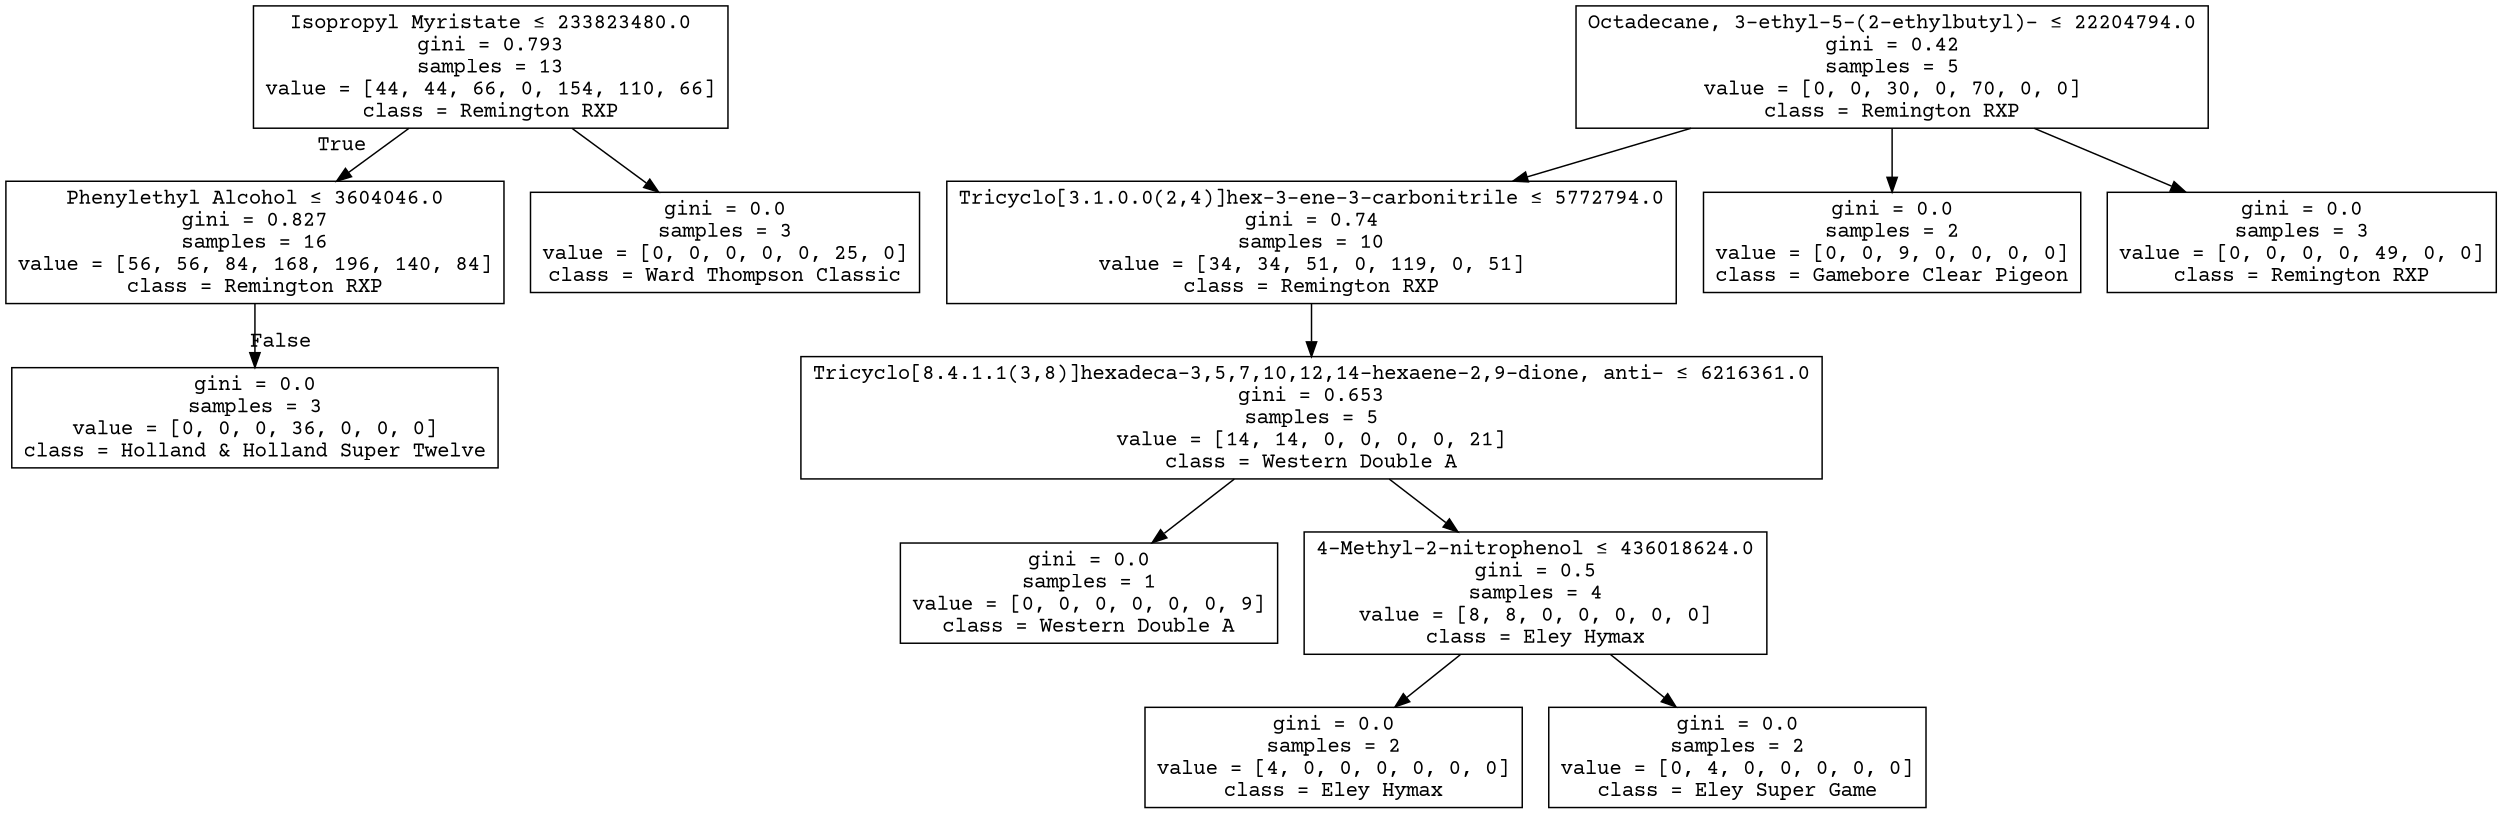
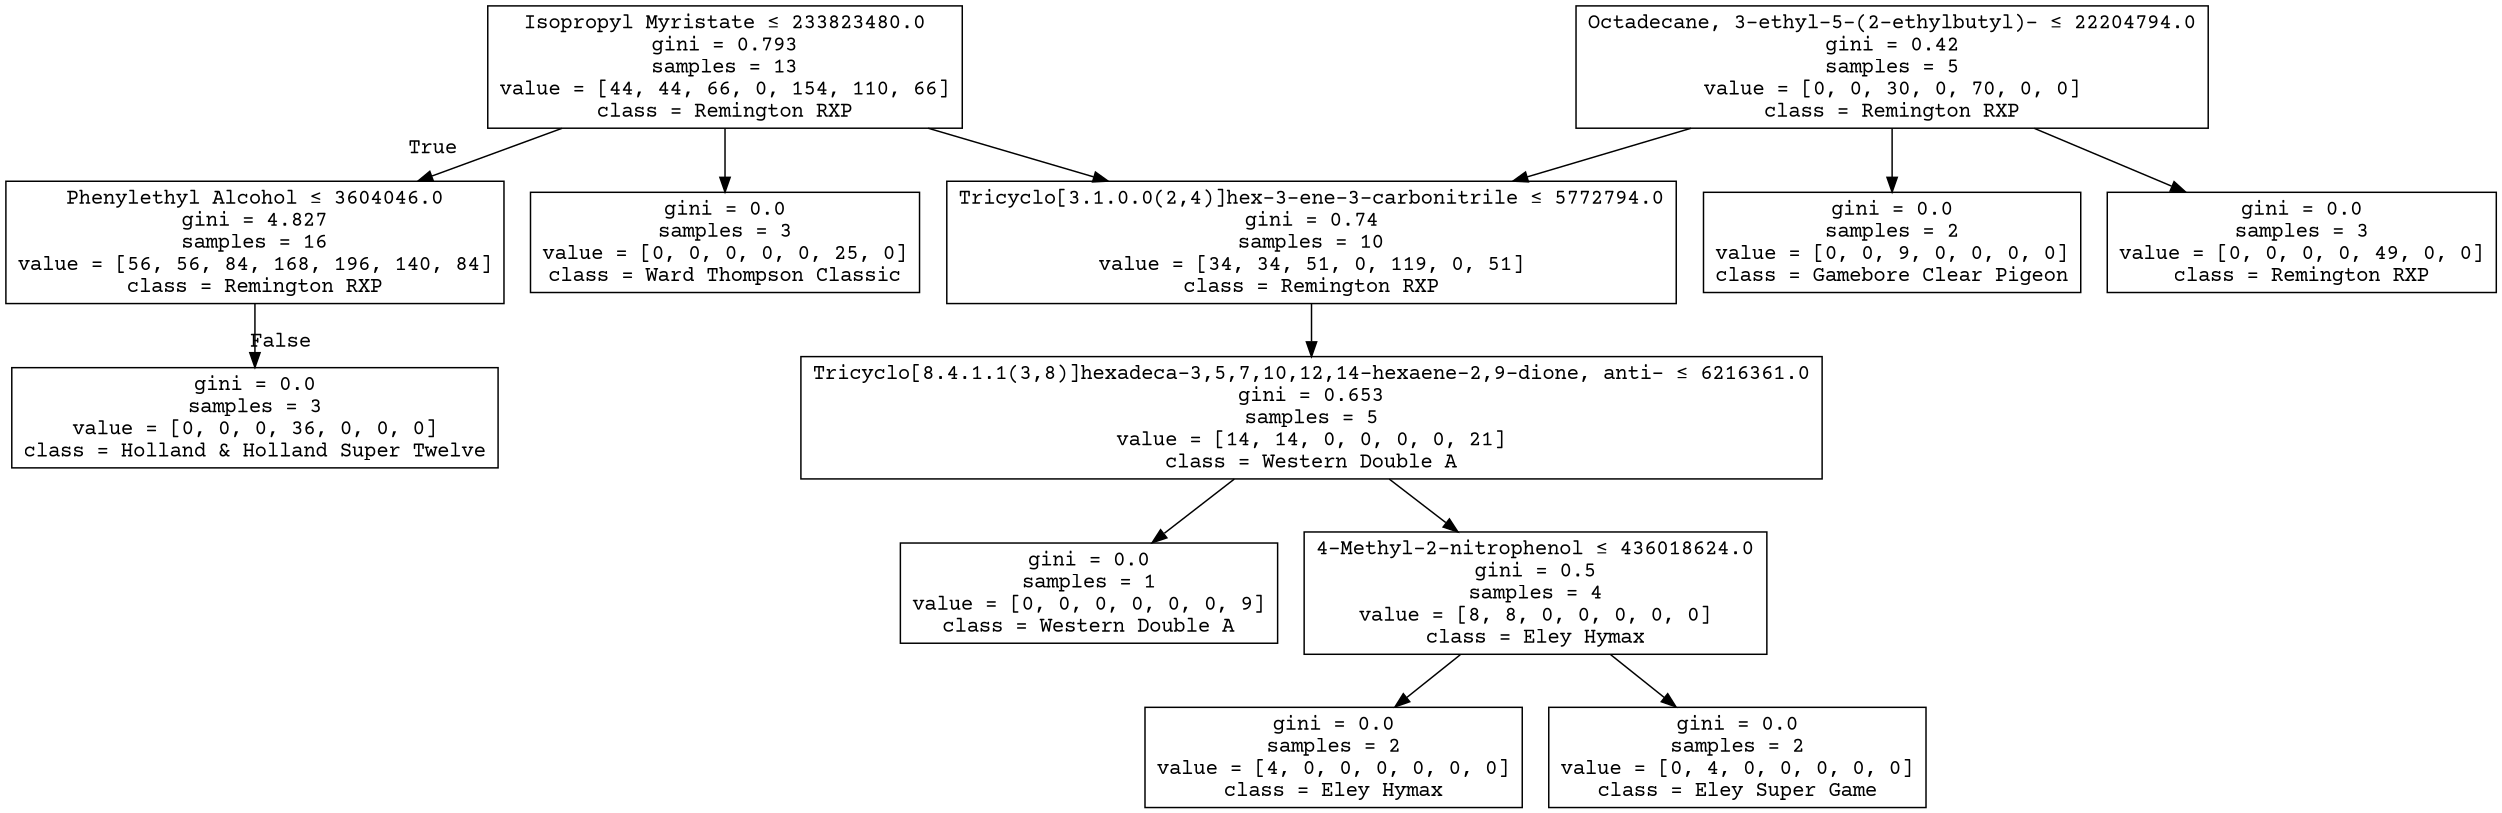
edge "Isopropyl Myristate ≤ 233823480.0" -> "Tricyclo[3.1.0.0(2,4)]hex-3-ene-3-carbonitrile ≤ 5772794.0": added
node "Phenylethyl Alcohol ≤ 3604046.0": text "gini = 0.827" -> "gini = 4.827"
